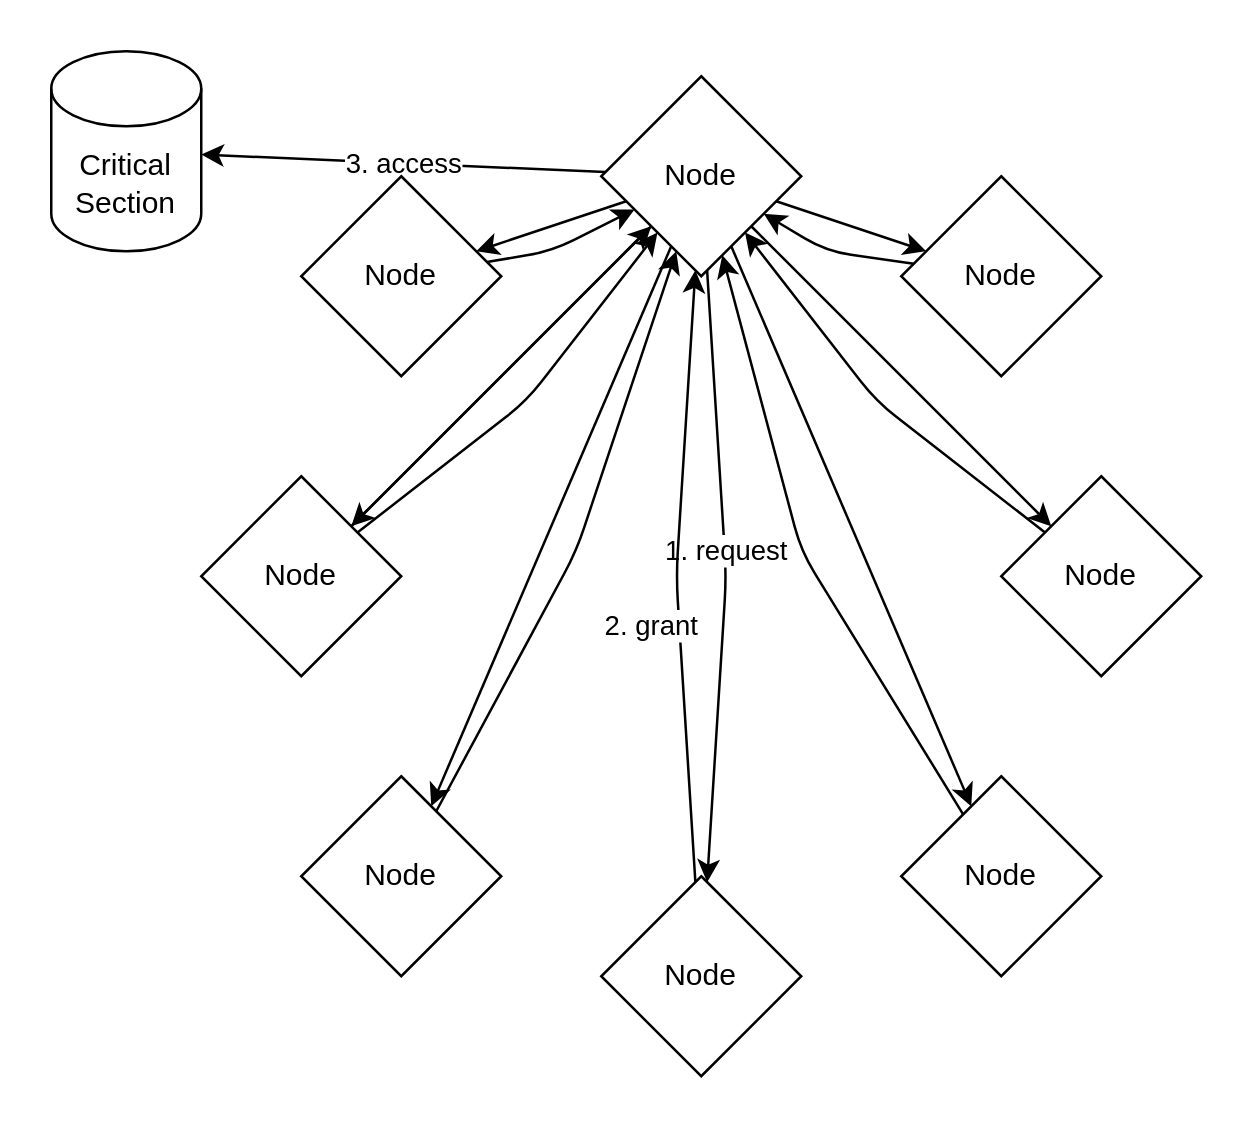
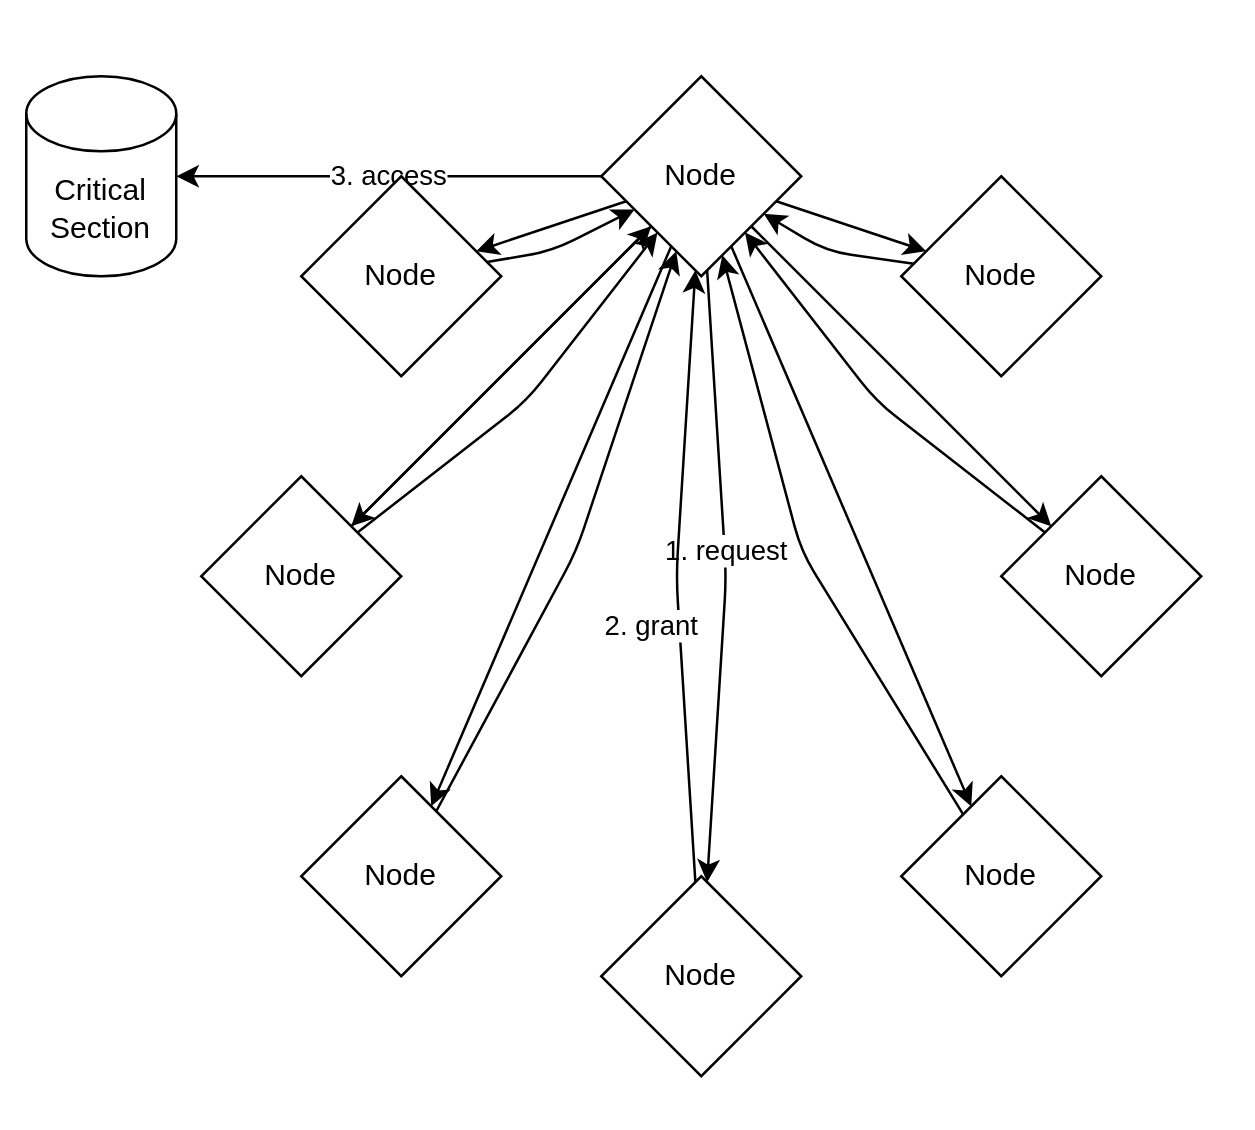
node "Critical Section": moved (126, 151) -> (101, 176)
